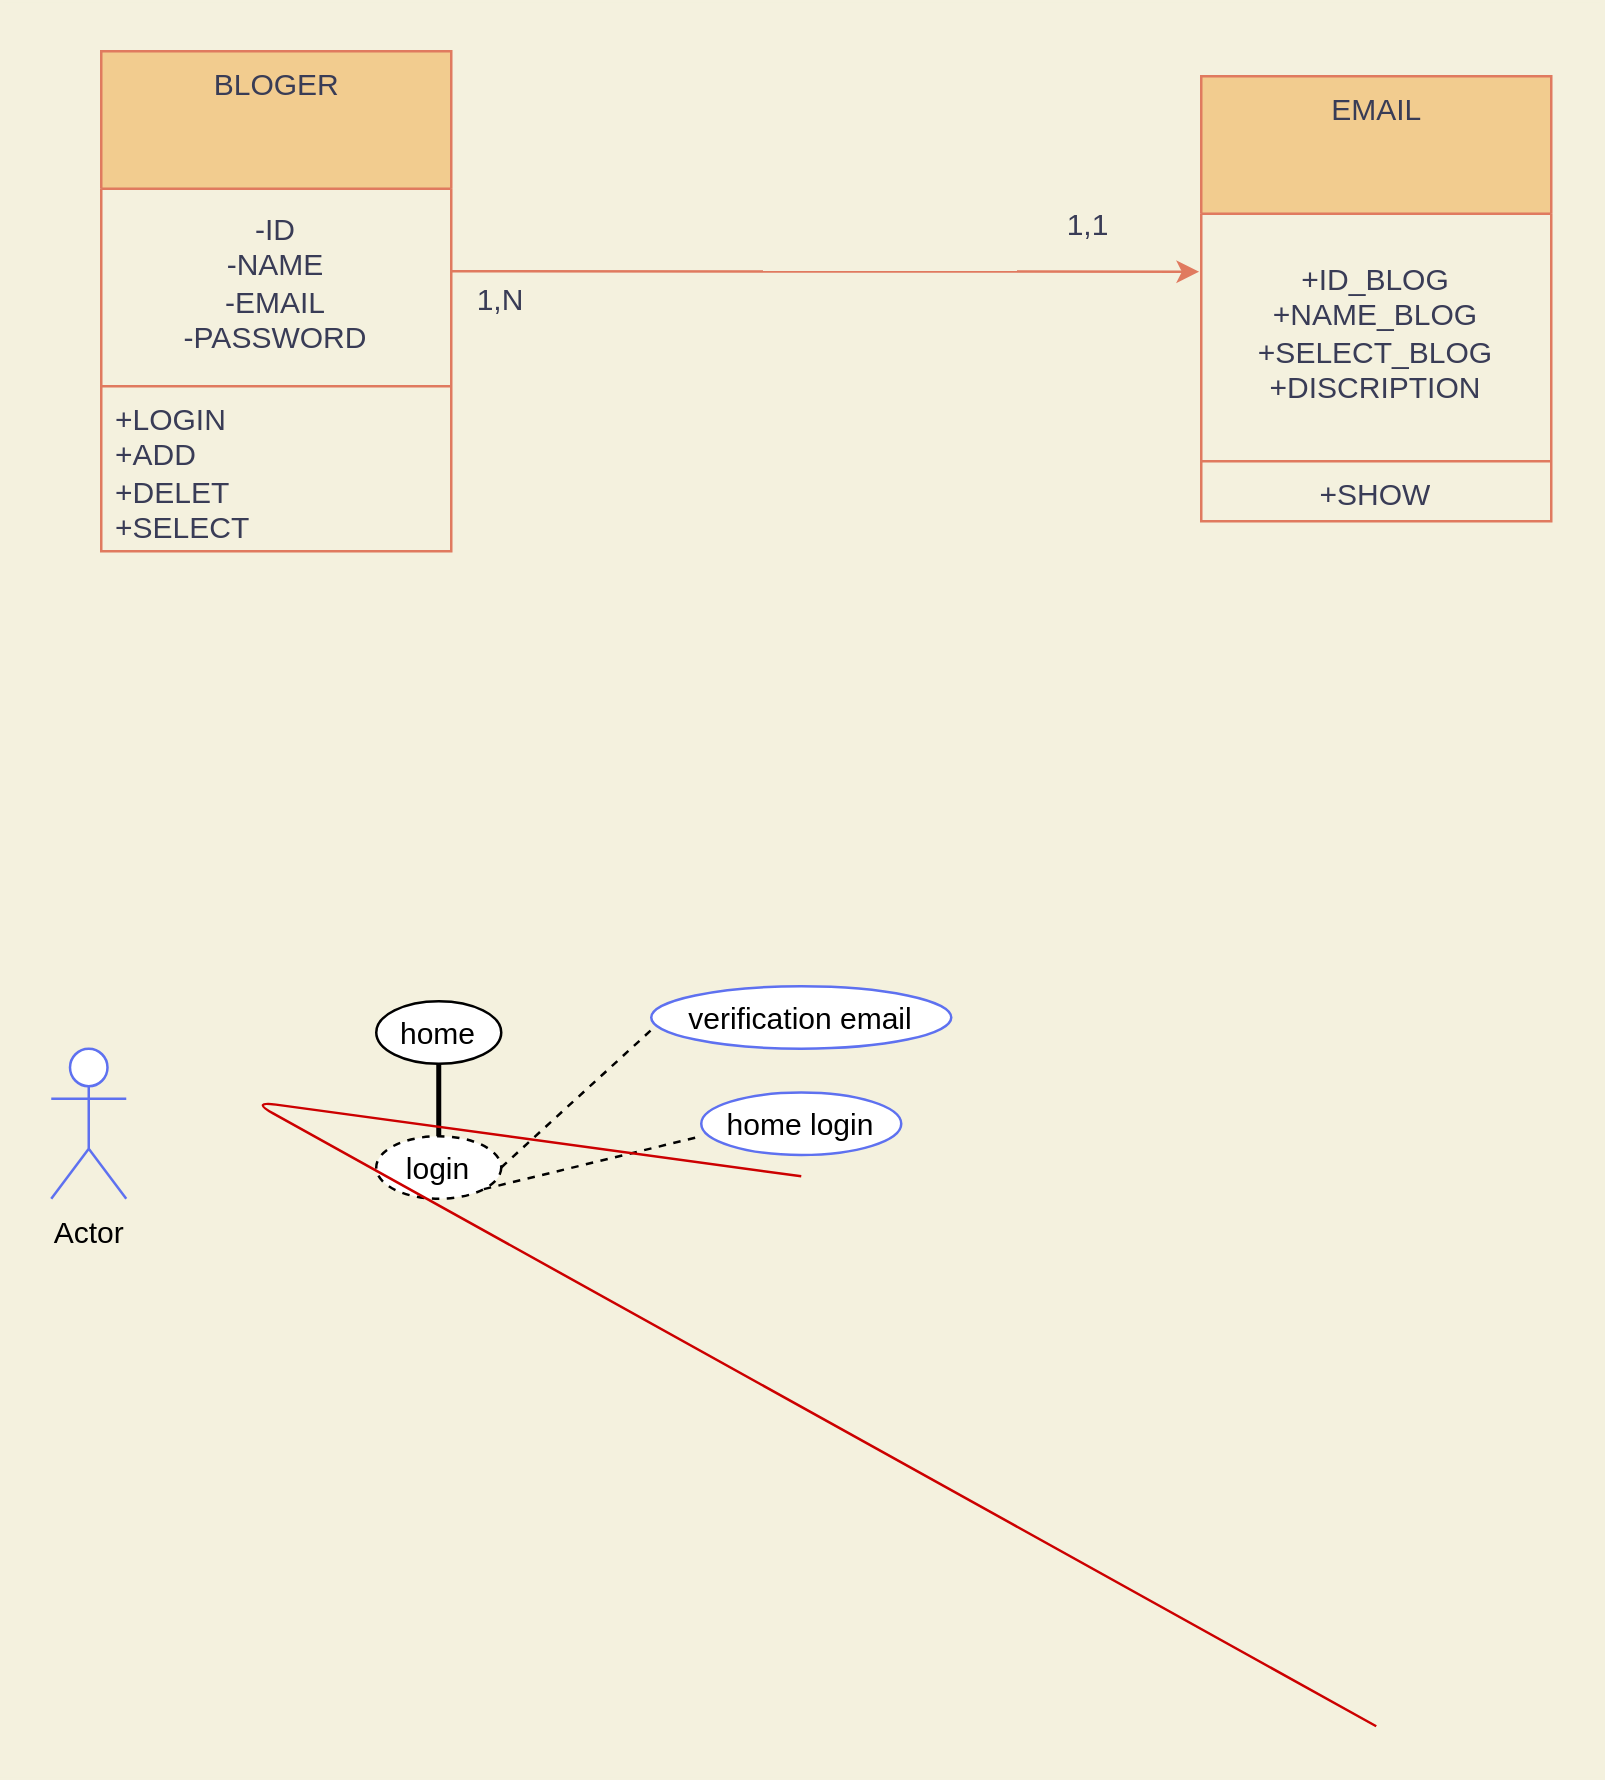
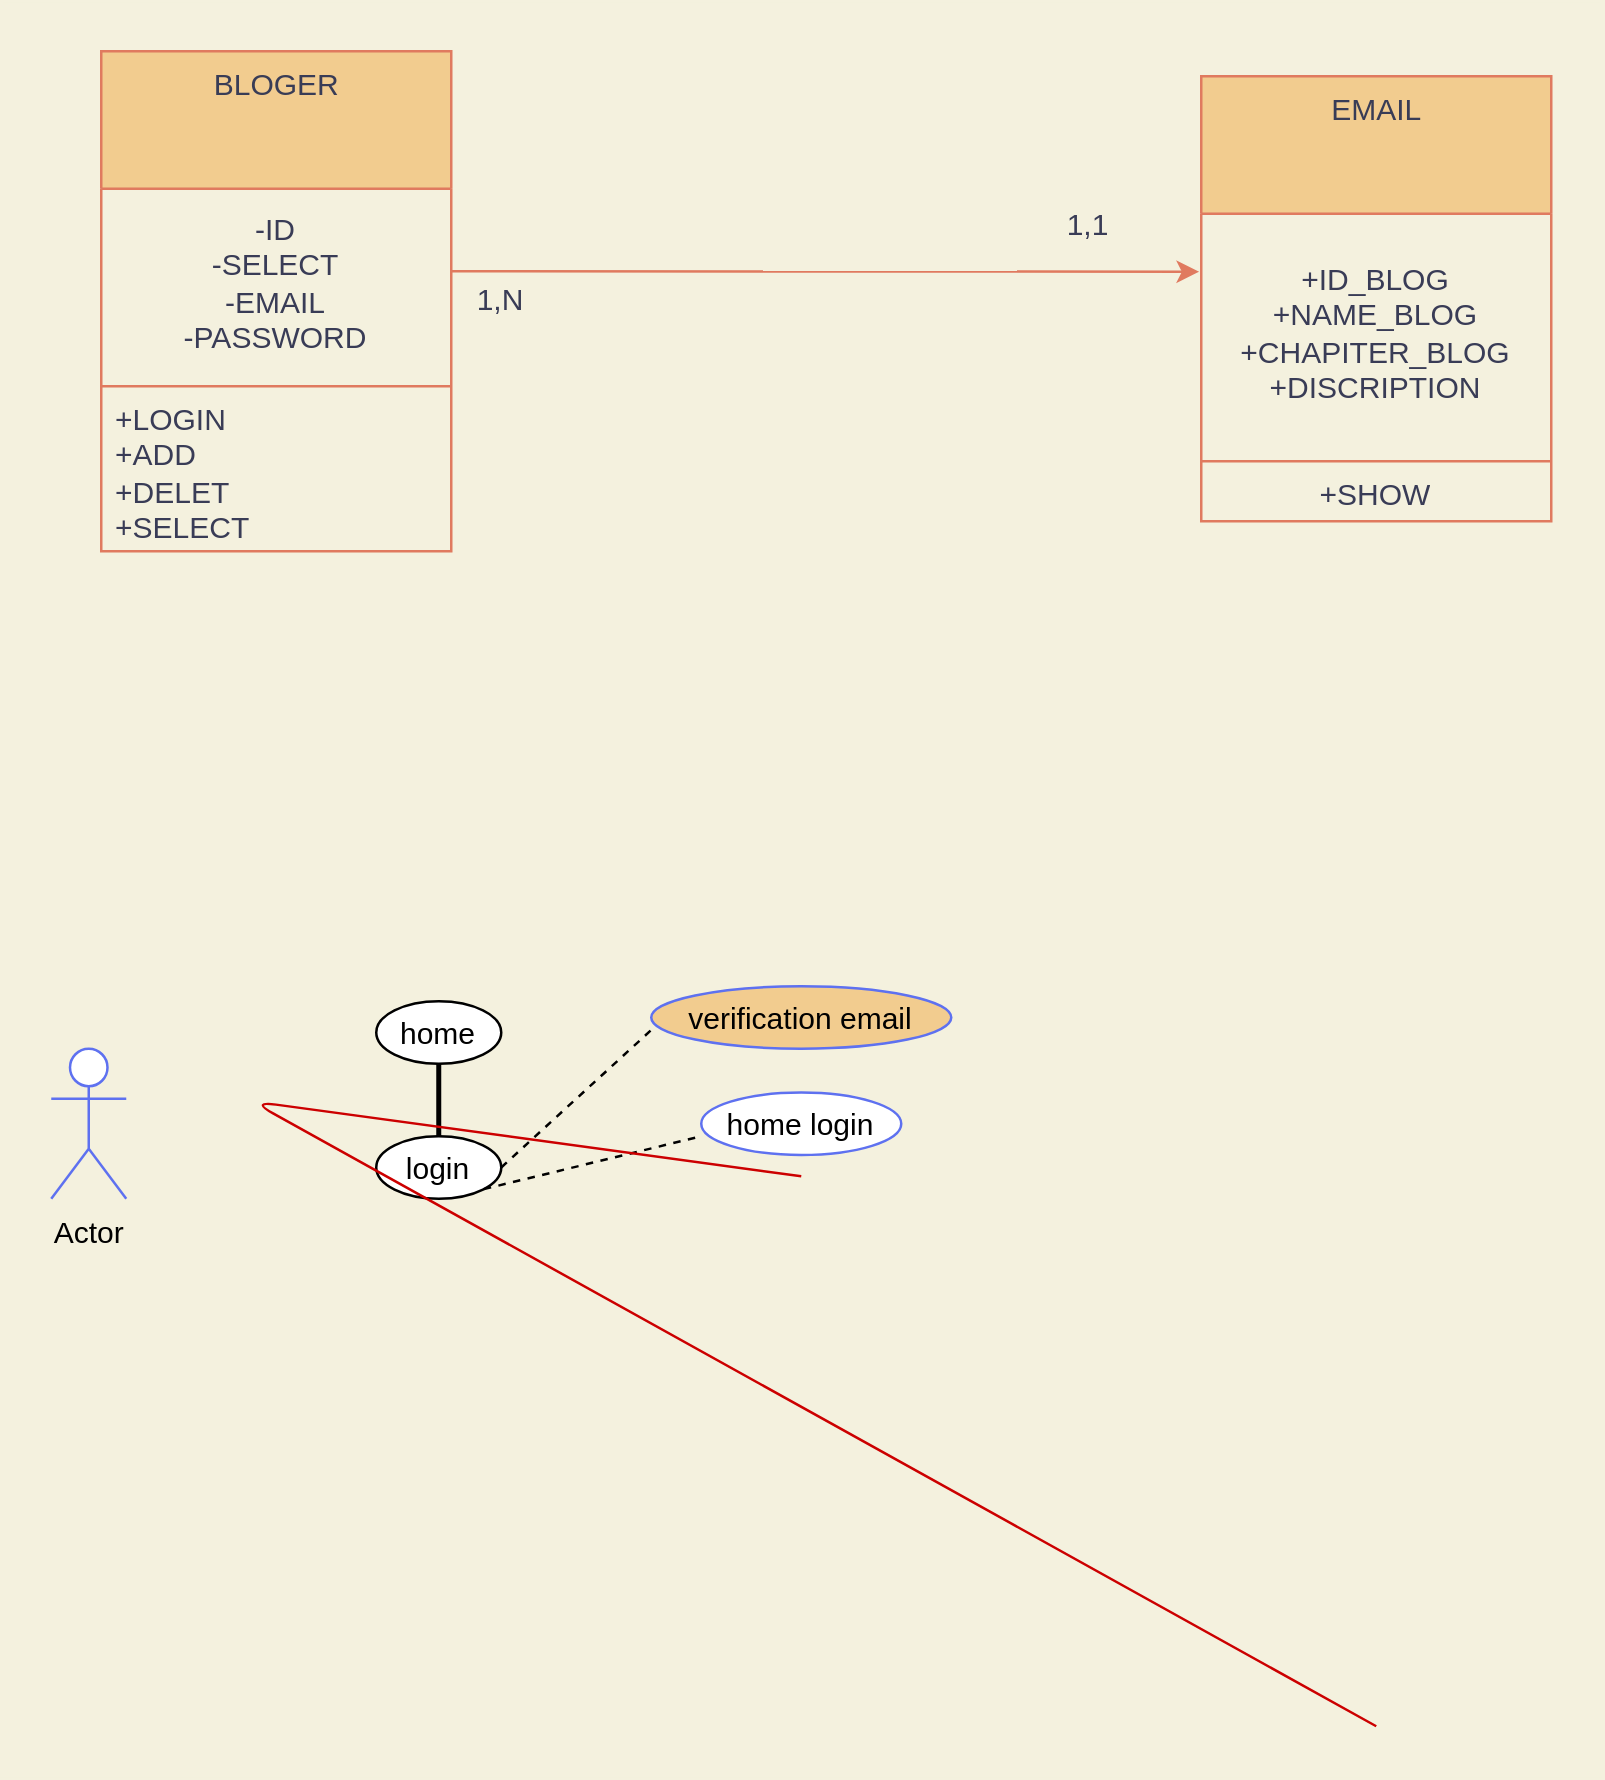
node "-ID -NAME -EMAIL -PASSWORD": label "-ID -NAME -EMAIL -PASSWORD" -> "-ID -SELECT -EMAIL -PASSWORD"
node "+ID_BLOG +NAME_BLOG +SELECT_BLOG +DISCRIPTION": label "+ID_BLOG +NAME_BLOG +SELECT_BLOG +DISCRIPTION" -> "+ID_BLOG +NAME_BLOG +CHAPITER_BLOG +DISCRIPTION"
node "verification email": fillcolor #ffffff -> #f2cc8f
node "login": style dashed -> solid
